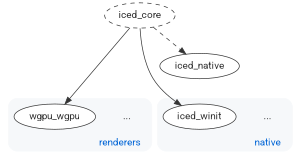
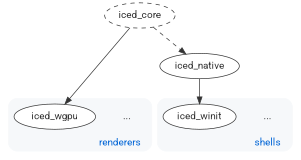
edge "iced_core" -> "iced_winit": now "iced_native" -> "iced_winit"
node "wgpu_wgpu": label "wgpu_wgpu" -> "iced_wgpu"
cluster "native  ": label "native  " -> "shells  "
